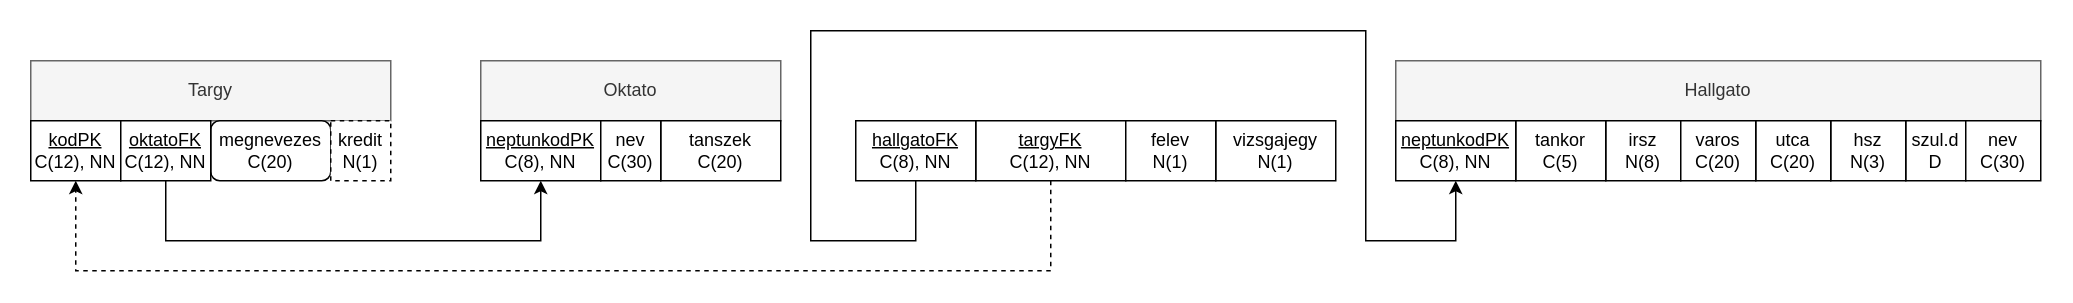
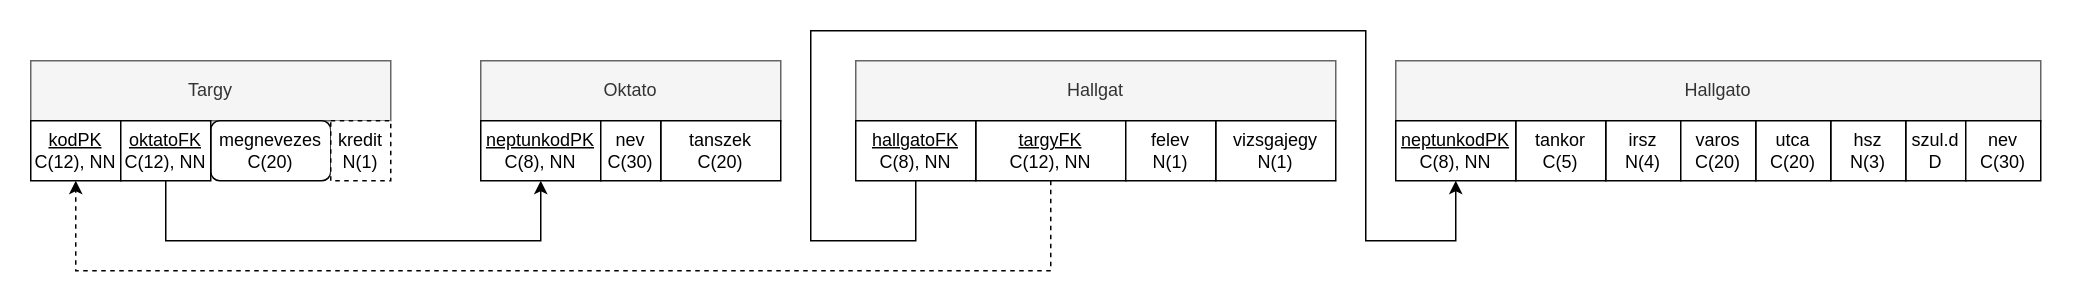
node "Hallgat": added
node "irsz N(8)": label "irsz N(8)" -> "irsz N(4)"
